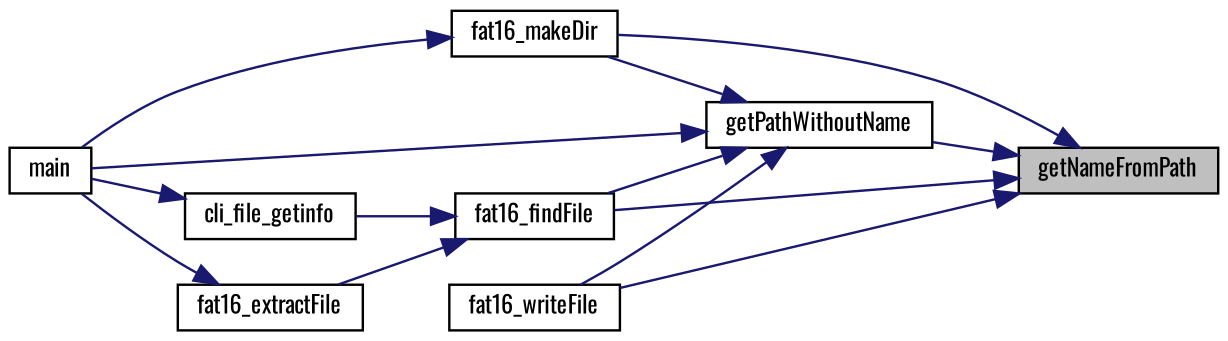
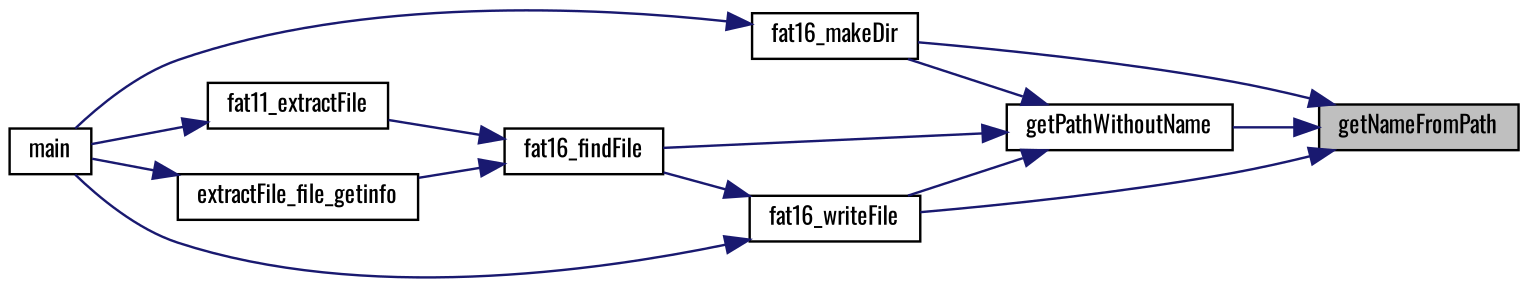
edge "main" -> "getPathWithoutName": now "main" -> "fat16_writeFile"
edge "fat16_findFile" -> "getNameFromPath": now "fat16_findFile" -> "fat16_writeFile"
node "cli_file_getinfo": label "cli_file_getinfo" -> "extractFile_file_getinfo"
node "fat16_extractFile": label "fat16_extractFile" -> "fat11_extractFile"
